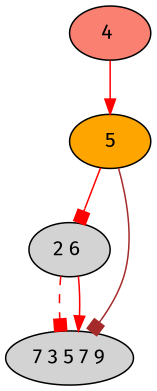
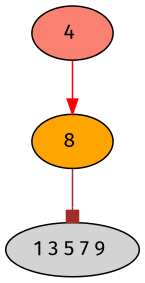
node "5": label "5" -> "8"
node "2 6": removed
node "7 3 5 7 9": label "7 3 5 7 9" -> "1 3 5 7 9"
